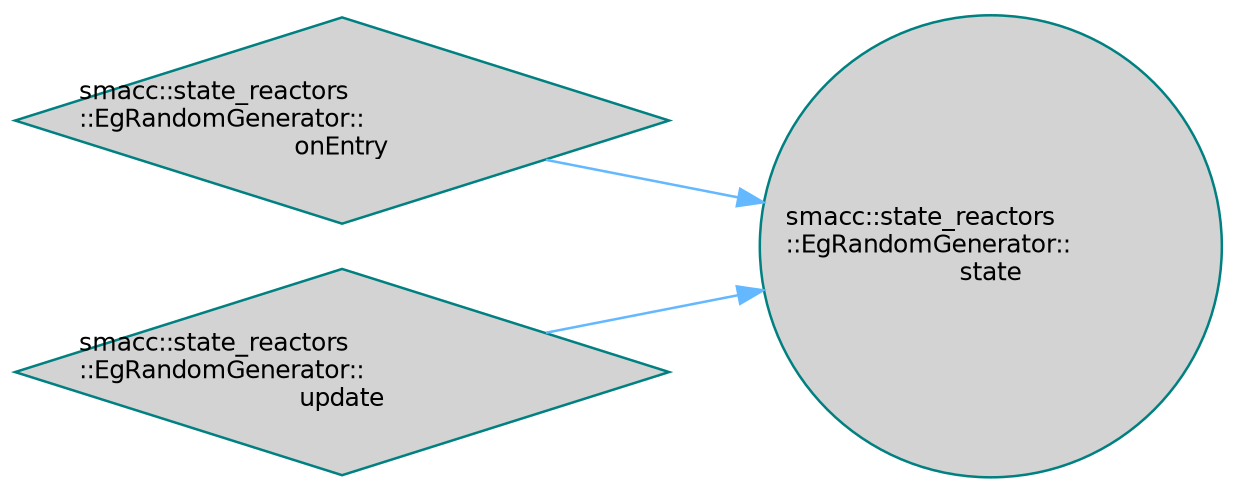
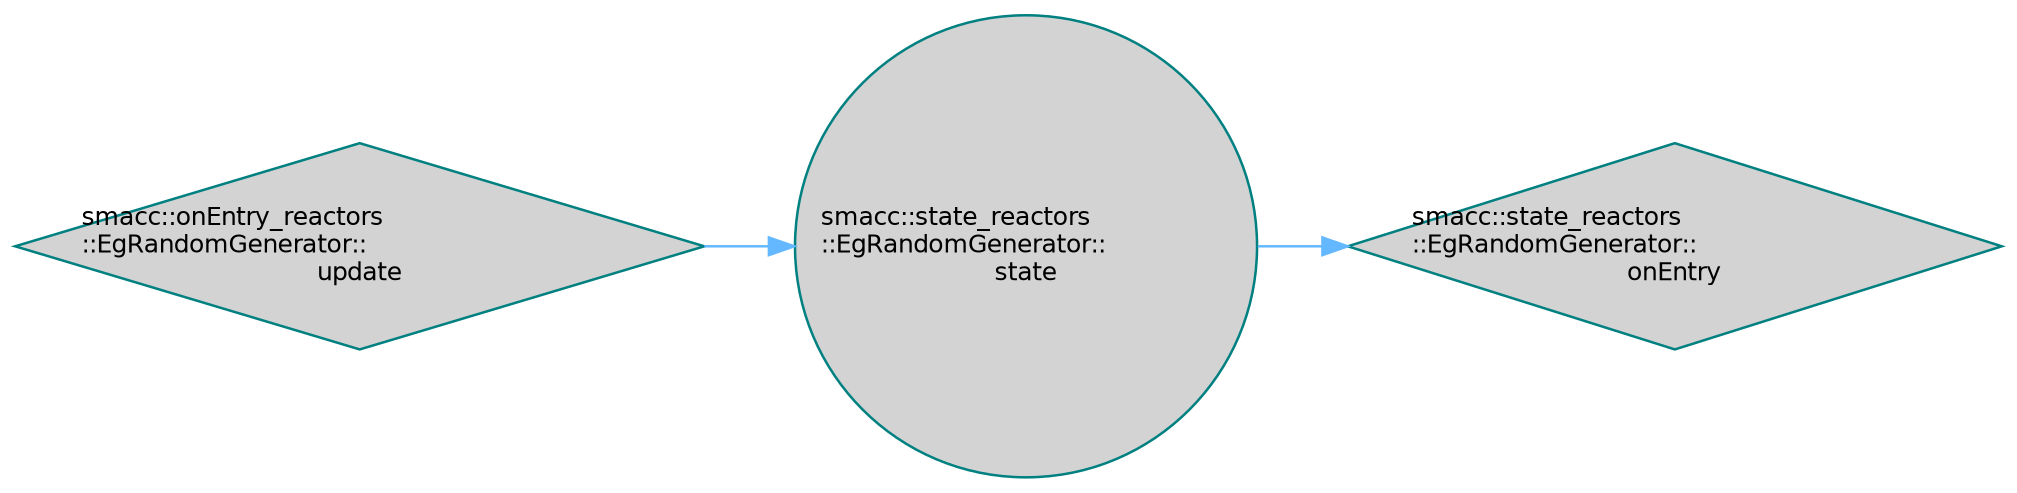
edge "smacc::state_reactors ::EgRandomGenerator:: onEntry" -> "smacc::state_reactors ::EgRandomGenerator:: state": reversed
node "smacc::state_reactors ::EgRandomGenerator:: update": label "smacc::state_reactors ::EgRandomGenerator:: update" -> "smacc::onEntry_reactors ::EgRandomGenerator:: update"
